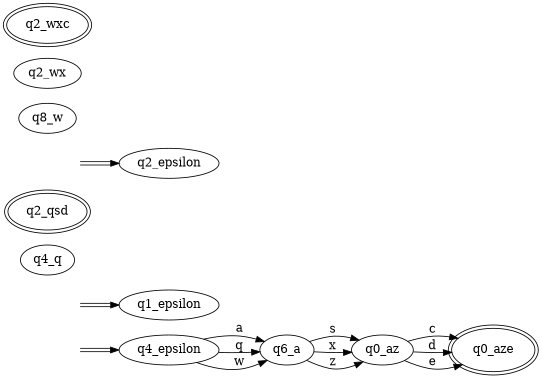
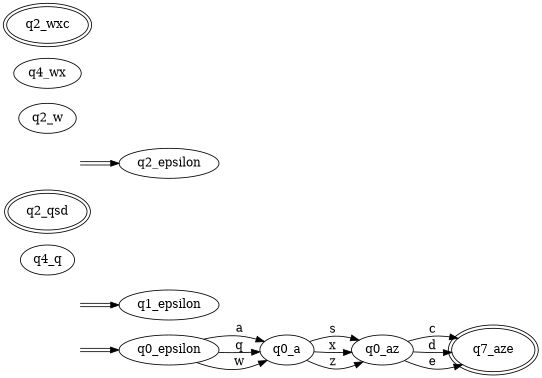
node "q2_wx": label "q2_wx" -> "q4_wx"
node "q8_w": label "q8_w" -> "q2_w"
node "q4_epsilon": label "q4_epsilon" -> "q0_epsilon"
node "q6_a": label "q6_a" -> "q0_a"
node "q0_aze": label "q0_aze" -> "q7_aze"
